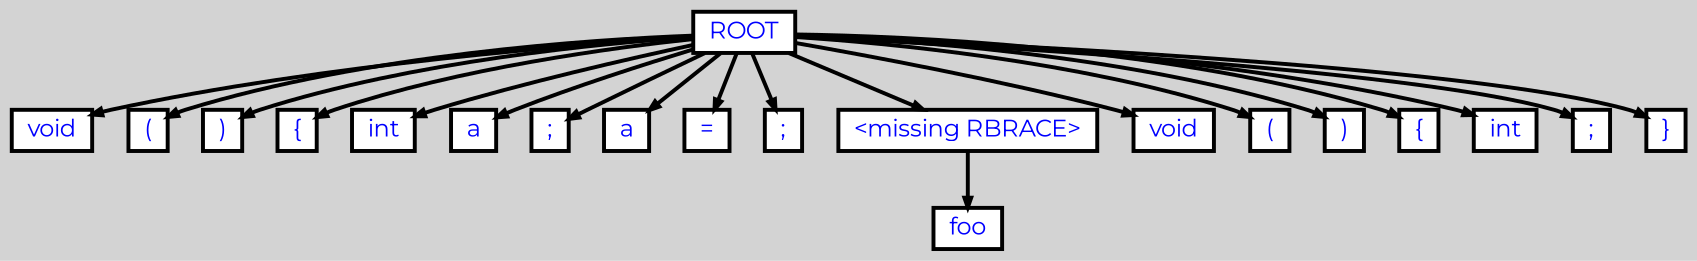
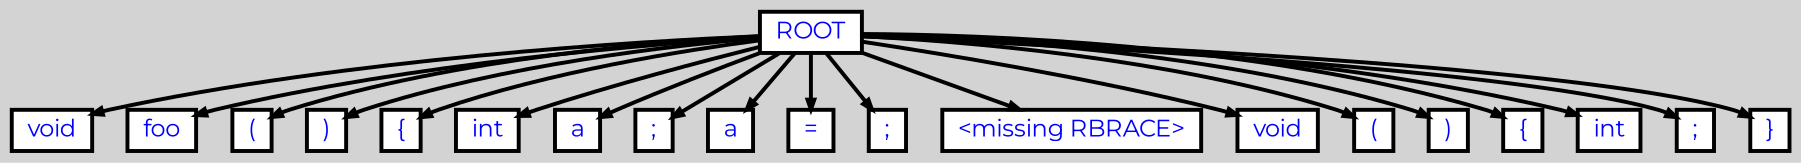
edge "<missing RBRACE>" -> "foo": now "ROOT" -> "foo"
